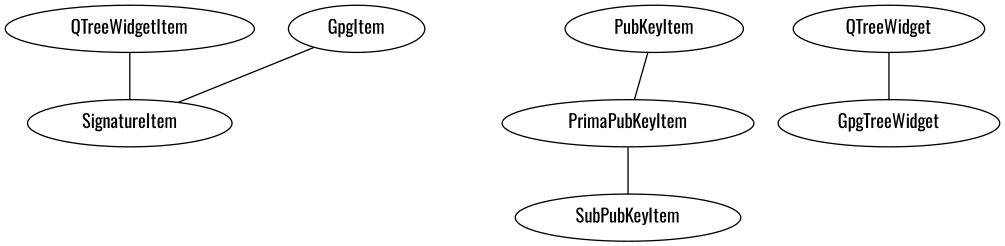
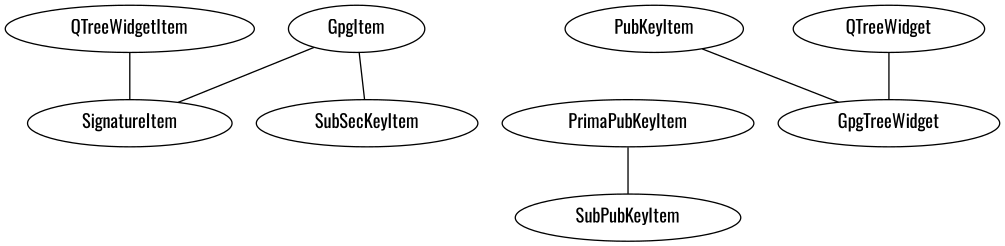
edge "PubKeyItem" -- "PrimaPubKeyItem": now "PubKeyItem" -- "GpgTreeWidget"
node "SubSecKeyItem": added
